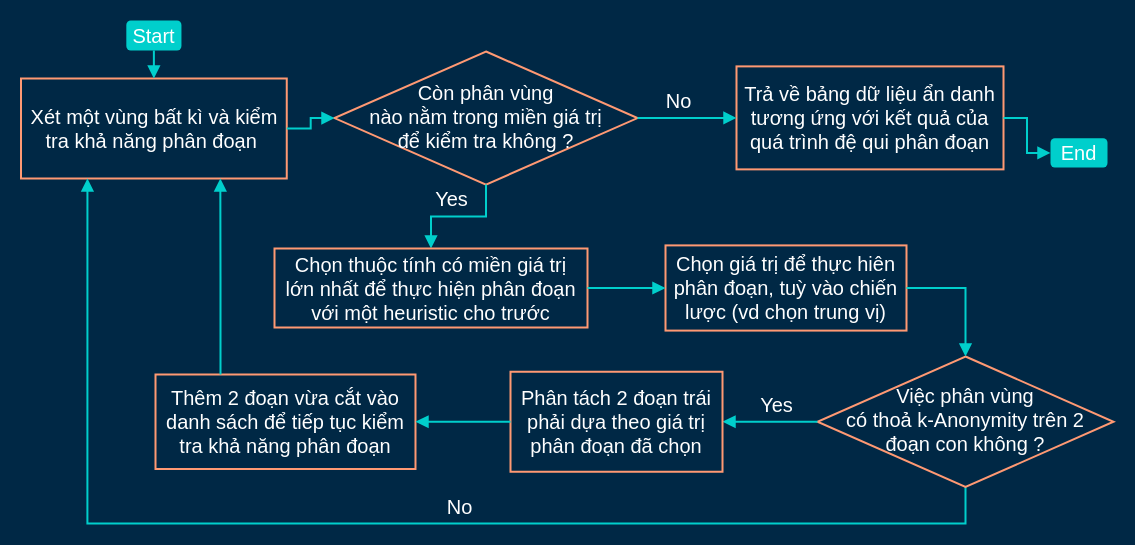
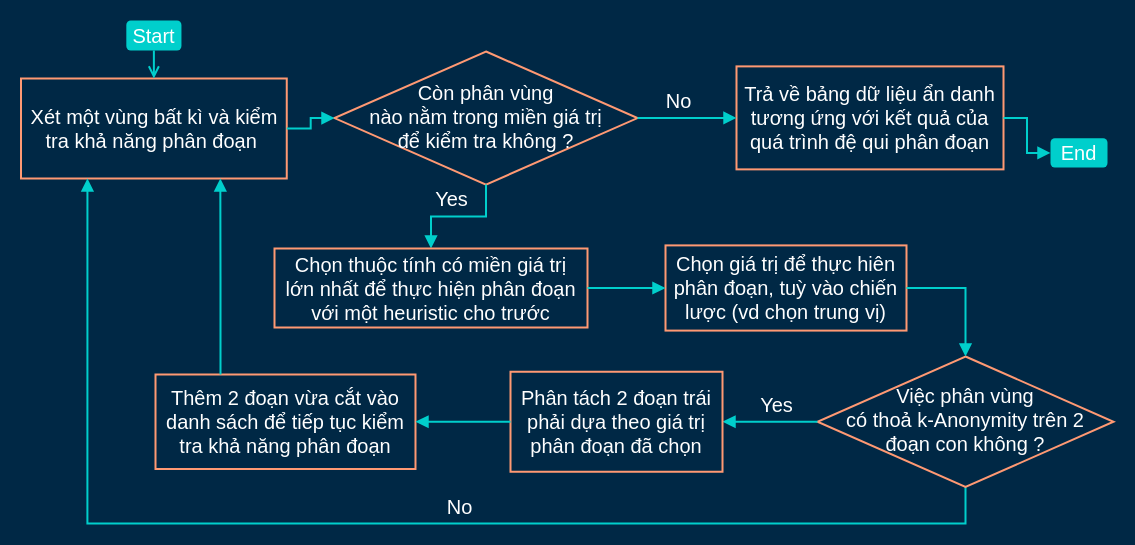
edge "Start" -> "Xét một vùng bất kì và kiểm tra khả năng phân đoạn": arrowhead block -> open
